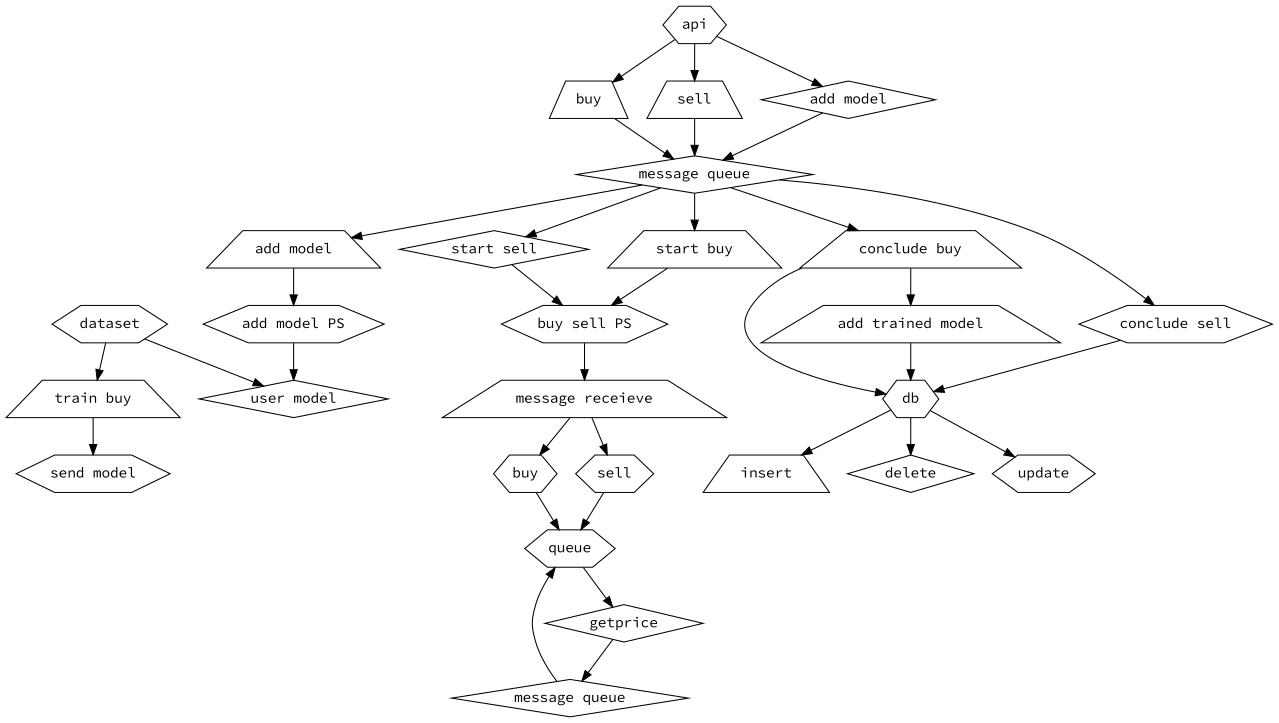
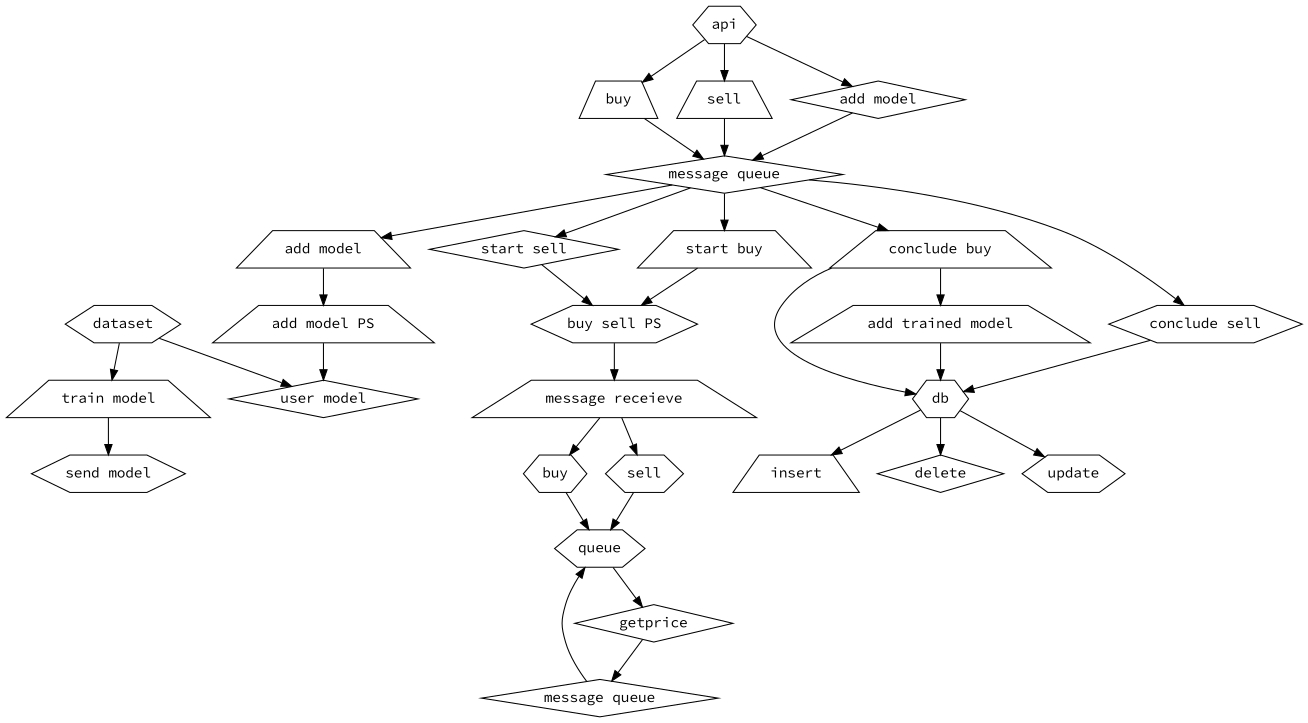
node "add model PS": shape hexagon -> trapezium
node "train buy": label "train buy" -> "train model"
